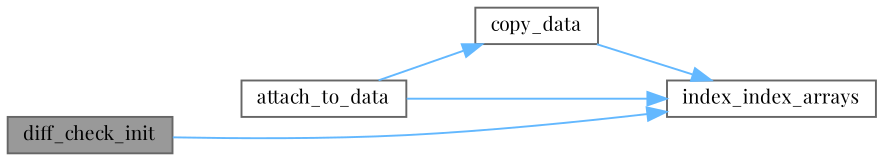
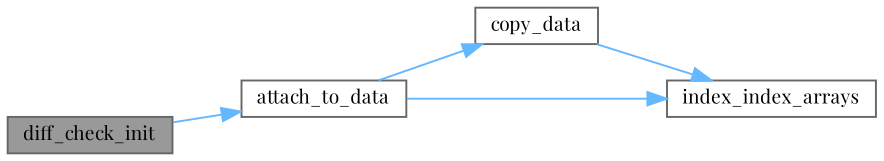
edge "diff_check_init" -> "index_index_arrays": now "diff_check_init" -> "attach_to_data"
